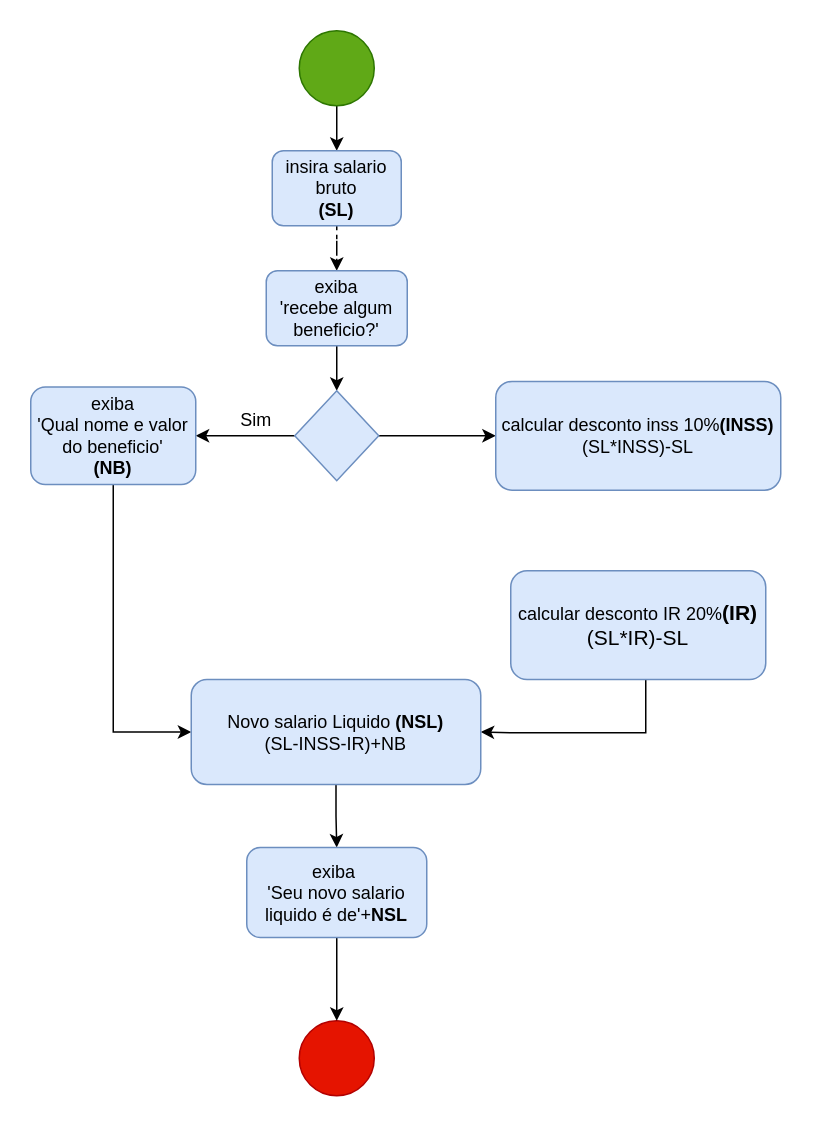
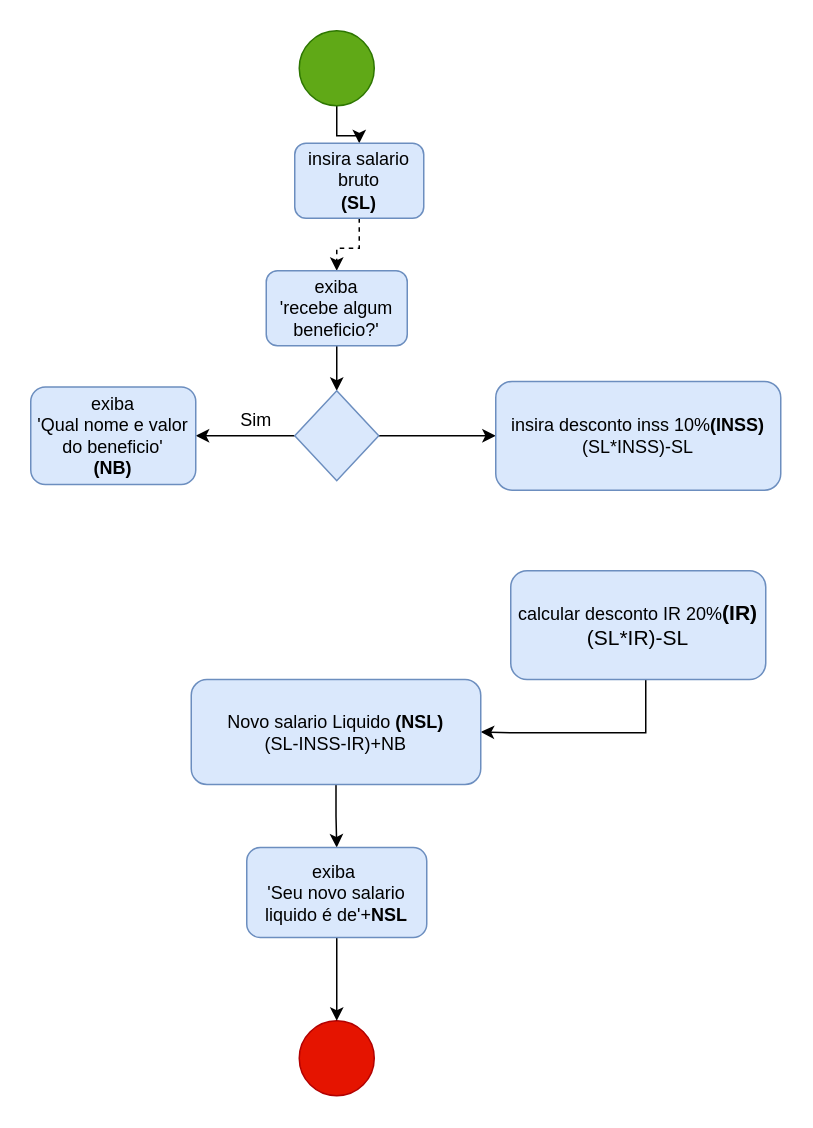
node "insira salario bruto (SL)": moved (337, 188) -> (359, 181)
node "calcular desconto inss 10%(INSS) (SL*INSS)-SL": label "calcular desconto inss 10%(INSS) (SL*INSS)-SL" -> "insira desconto inss 10%(INSS) (SL*INSS)-SL"
edge "exiba 'Qual nome e valor do beneficio' (NB)" -> "Novo salario Liquido (NSL) (SL-INSS-IR)+NB": removed
